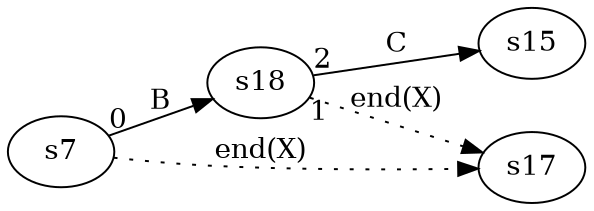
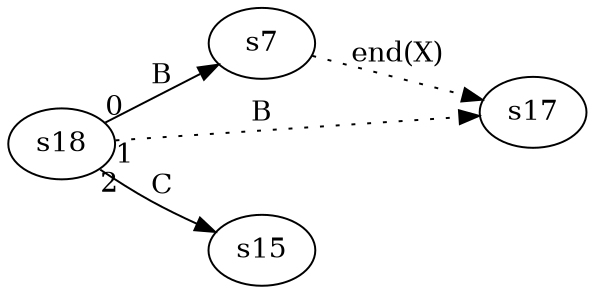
edge "s18" -> "s17": label "end(X)" -> "B"
edge "s7" -> "s18": reversed
